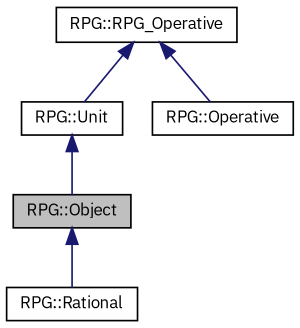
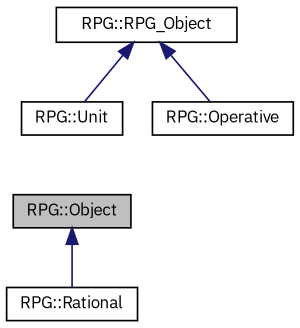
node "RPG::RPG_Operative": label "RPG::RPG_Operative" -> "RPG::RPG_Object"
edge "RPG::Object" -> "RPG::Unit": removed
